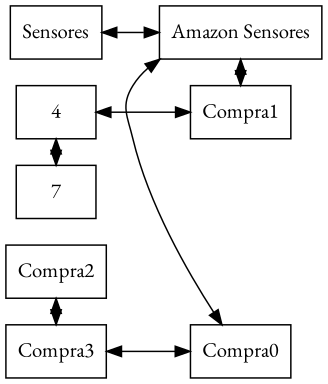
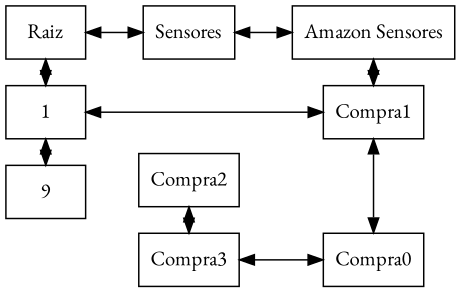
node "Raiz": added
node "4": label "4" -> "1"
node "7": label "7" -> "9"
edge "Amazon Sensores" -- "Compra0": now "Compra1" -- "Compra0"
